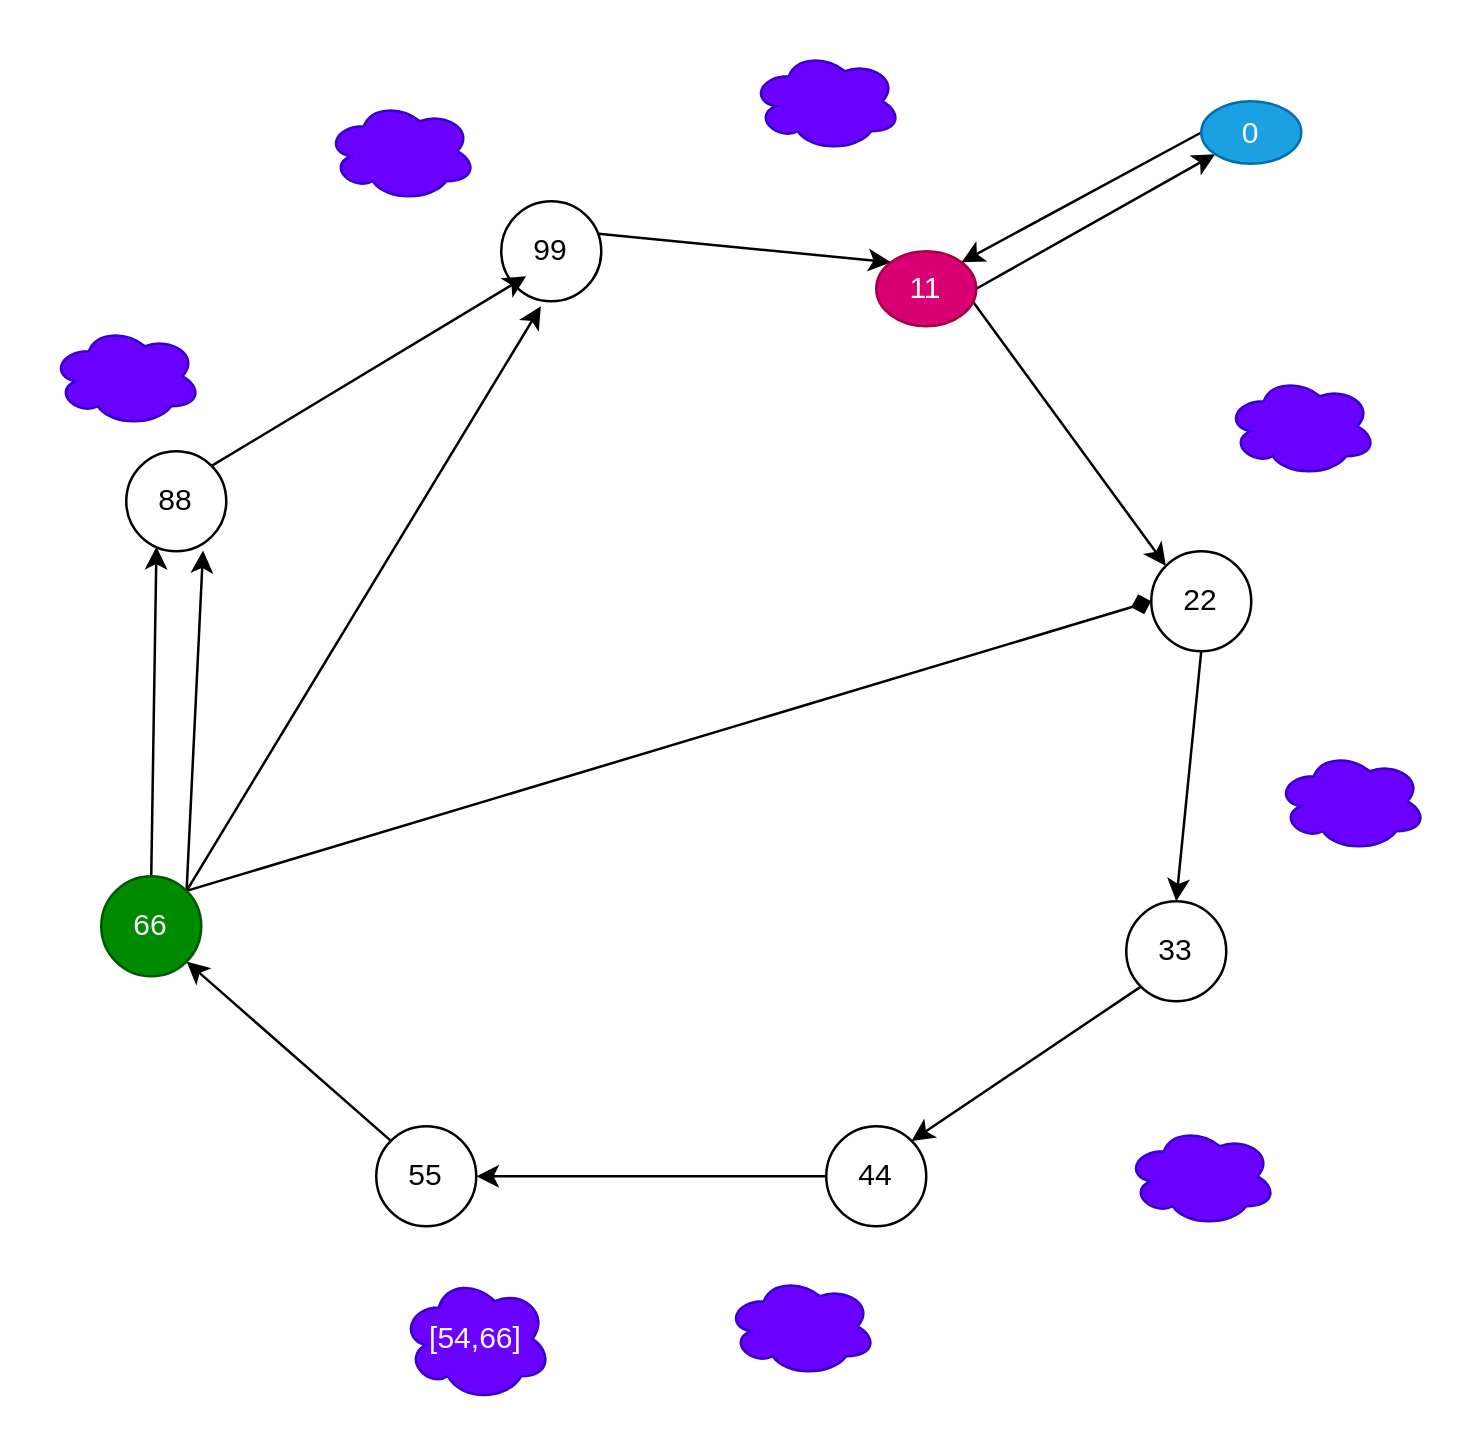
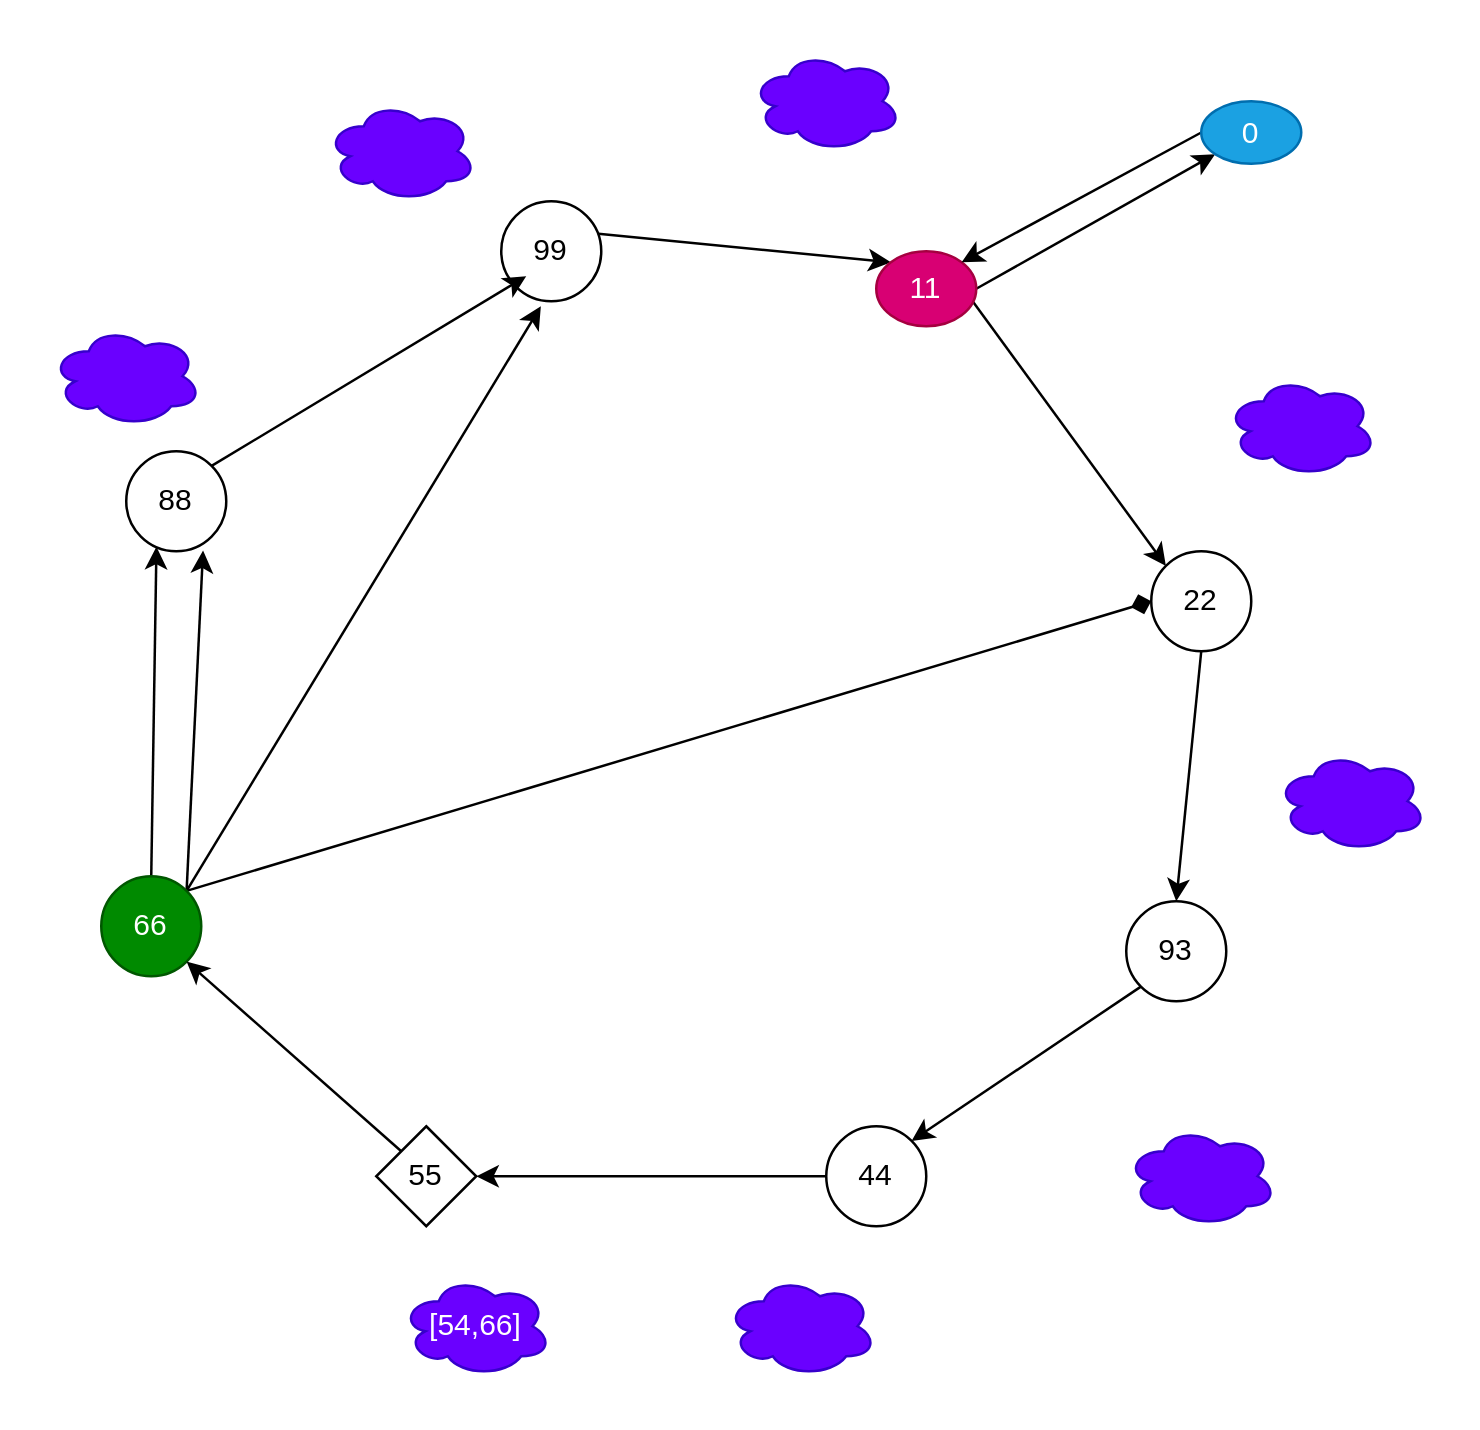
node "33": label "33" -> "93"
node "55": shape ellipse -> diamond
node "[54,66]": size 150x125 -> 150x100
